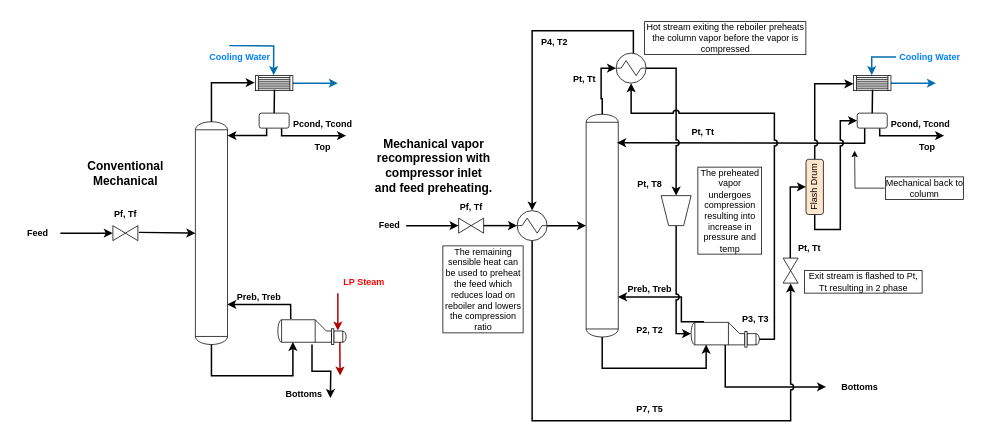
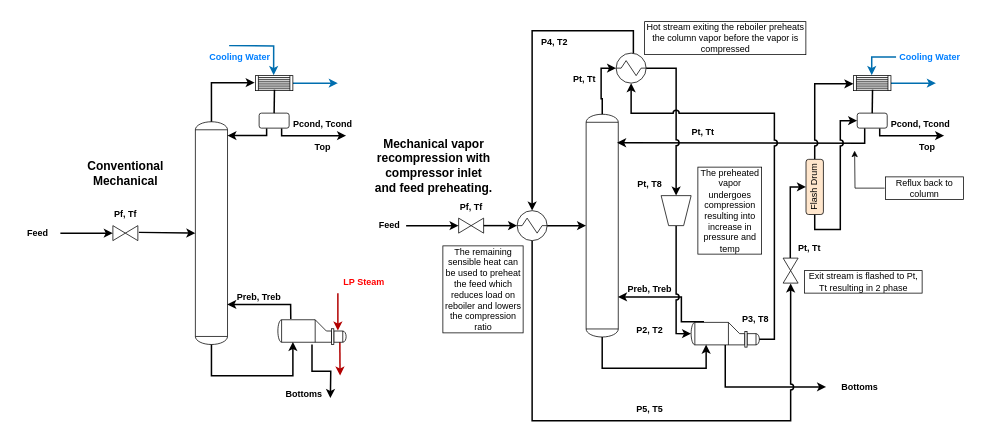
node "Mechanical back to column": label "Mechanical back to column" -> "Reflux back to column"
node "P3, T3": label "P3, T3" -> "P3, T8"
node "P7, T5": label "P7, T5" -> "P5, T5"
